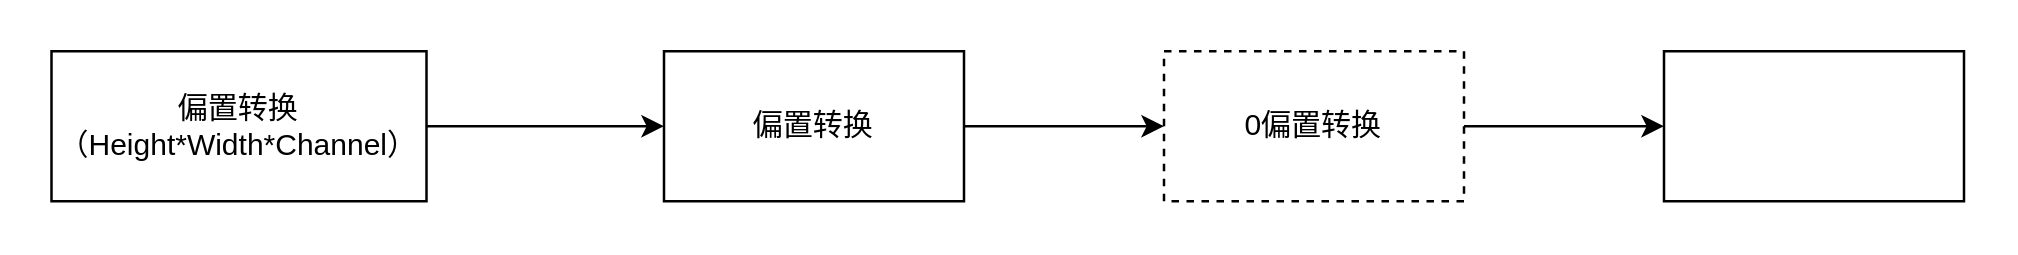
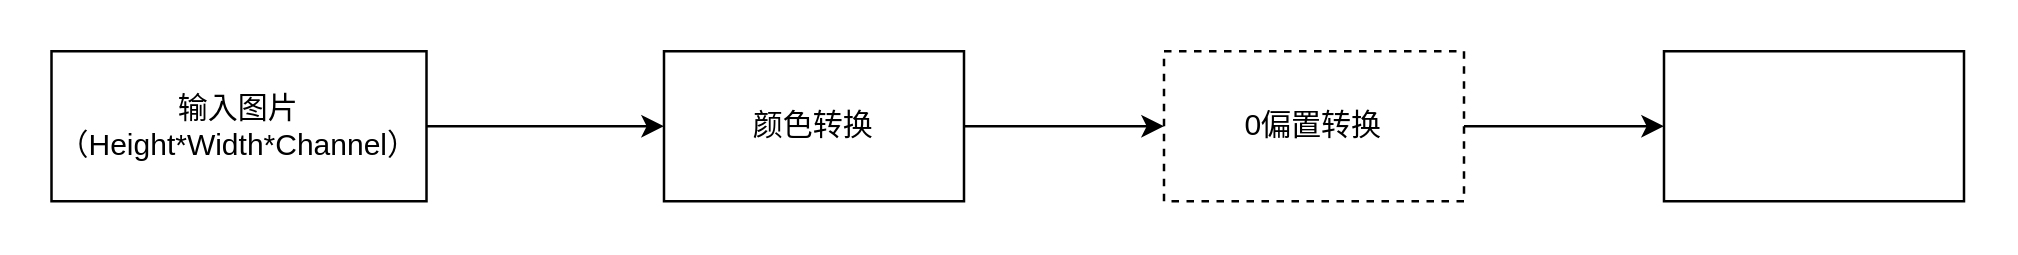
node "偏置转换（Height*Width*Channel）": label "偏置转换（Height*Width*Channel）" -> "输入图片（Height*Width*Channel）"
node "偏置转换": label "偏置转换" -> "颜色转换"
